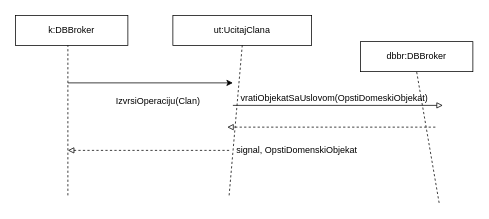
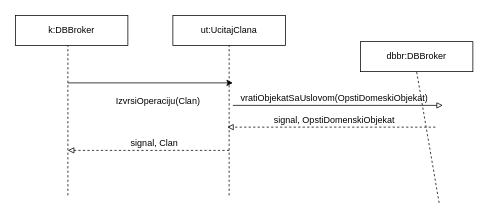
node "ut:UcitajClana": size 139x30 -> 113x30
node "signal, Clan": added
node "signal, OpstiDomenskiObjekat": moved (297, 150) -> (334, 120)
